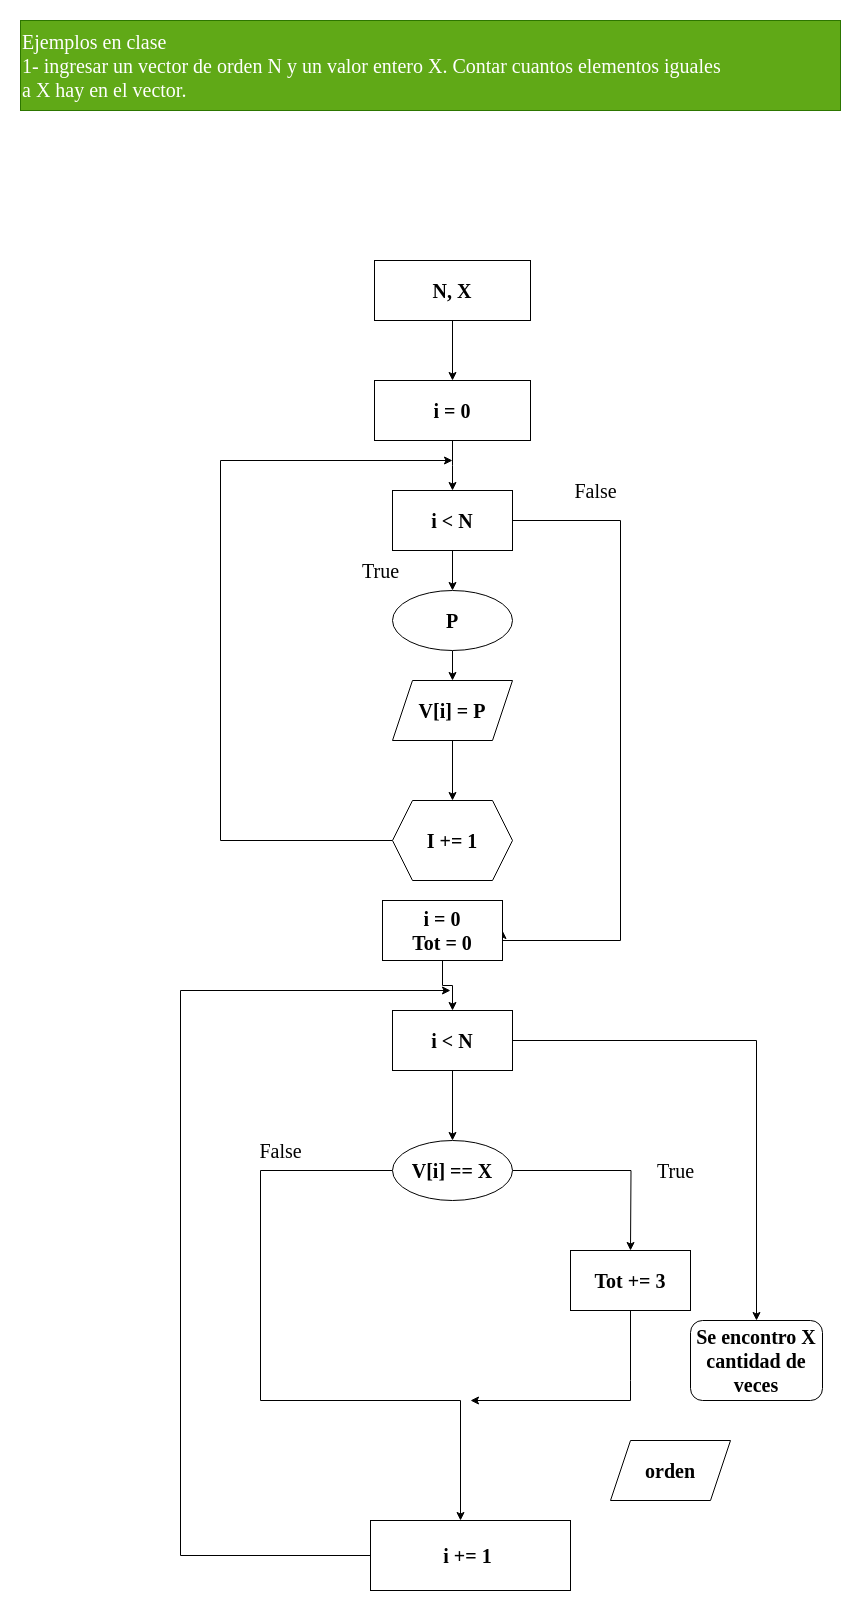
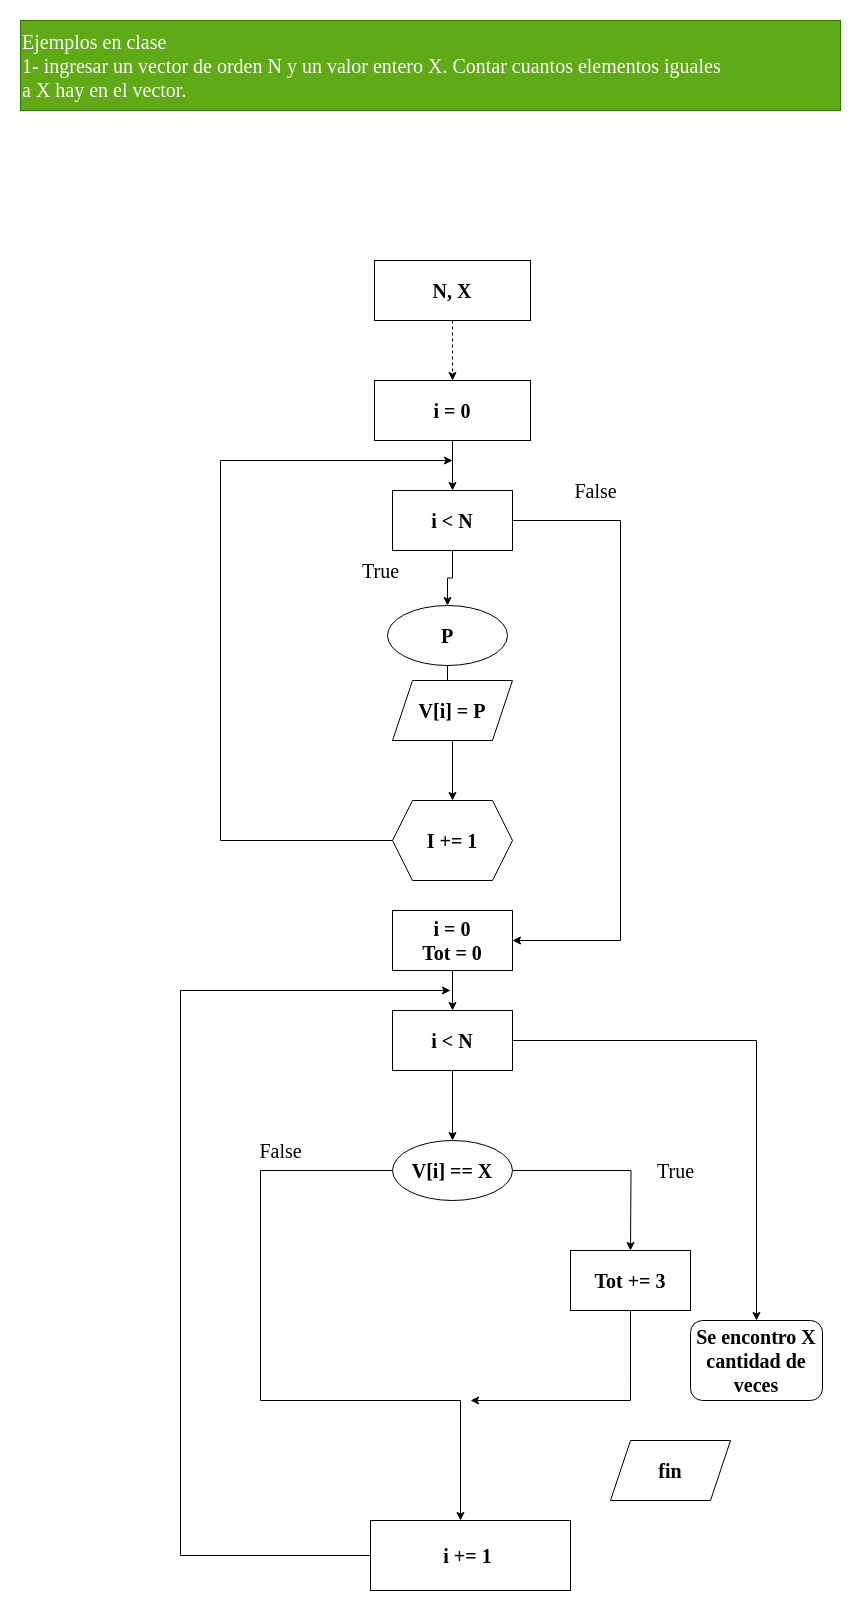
edge "N, X" -> "i = 0": style solid -> dashed
node "P": moved (453, 621) -> (448, 636)
node "i = 0 Tot = 0": moved (443, 931) -> (453, 941)
node "orden": label "orden" -> "fin"
